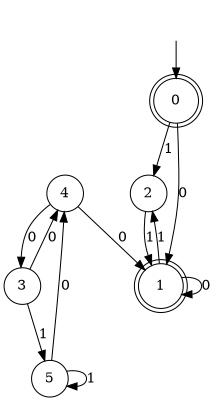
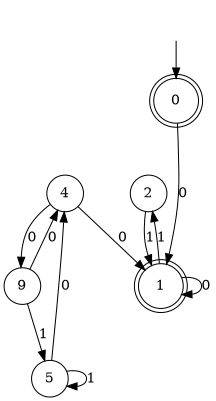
edge "0" -> "2": removed, label "1"
node "3": label "3" -> "9"
